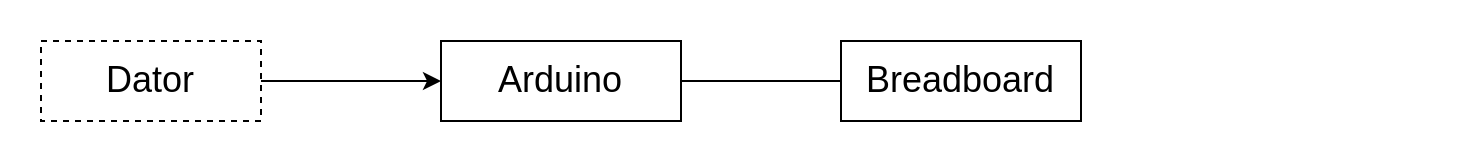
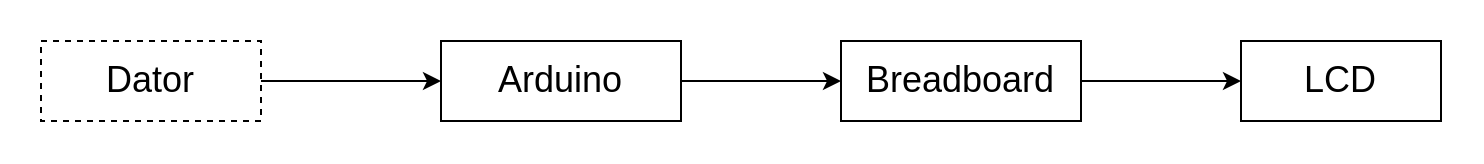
edge "Arduino" -- "Breadboard": arrowhead none -> classic
edge "Breadboard" -> "LCD": added
node "LCD": added
